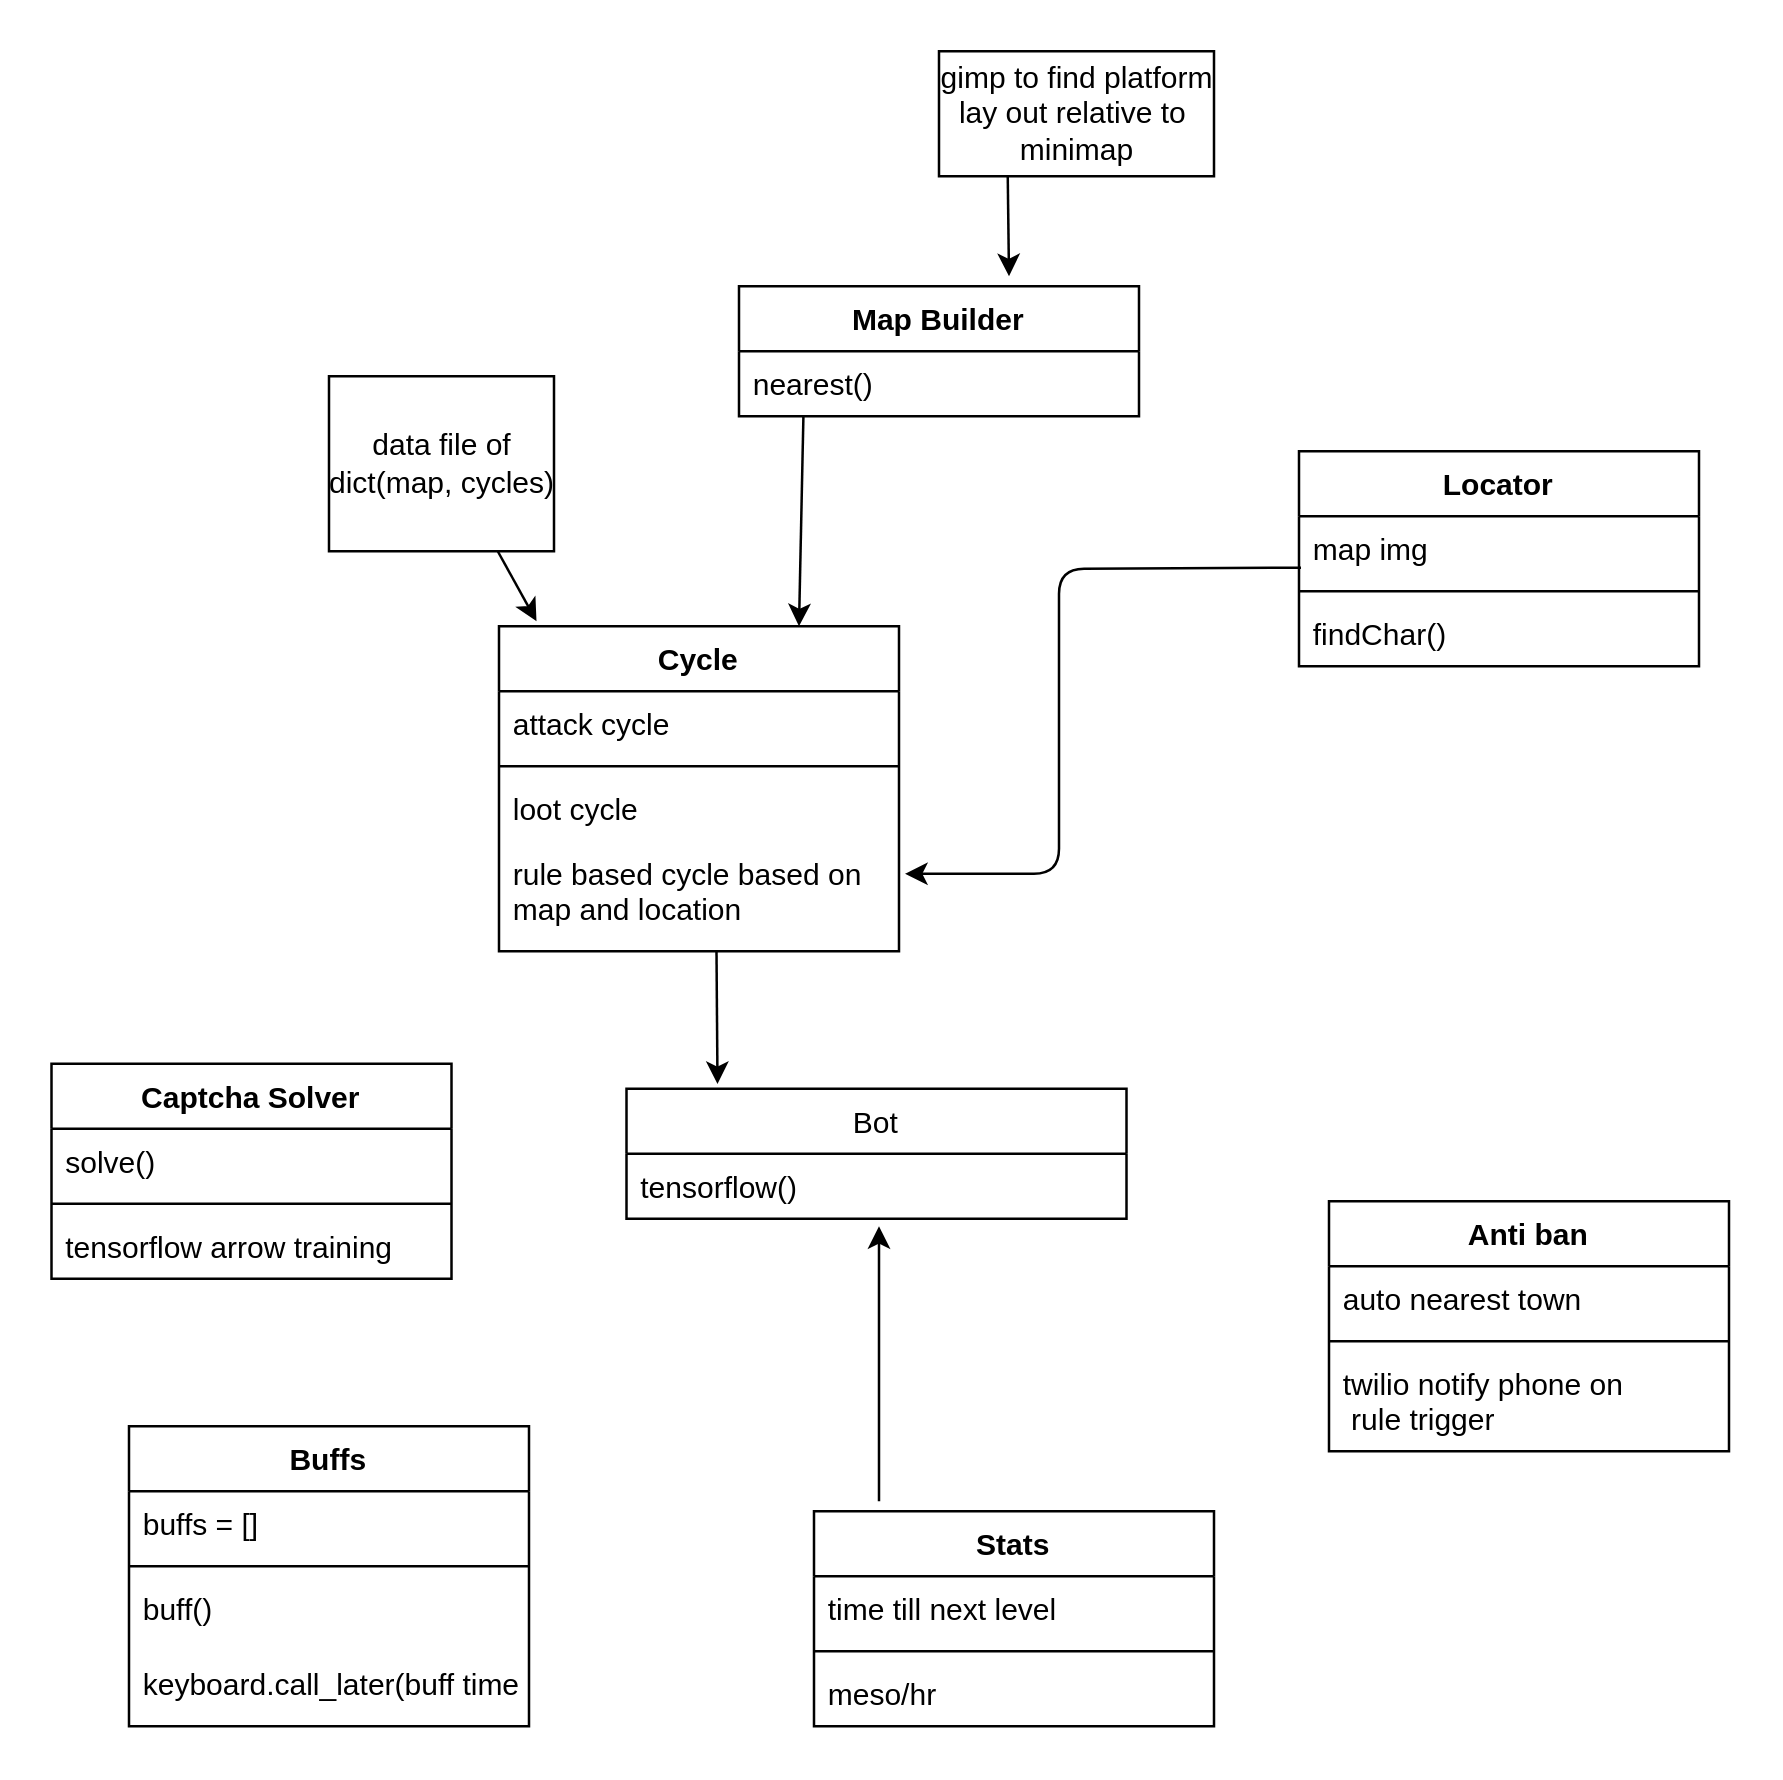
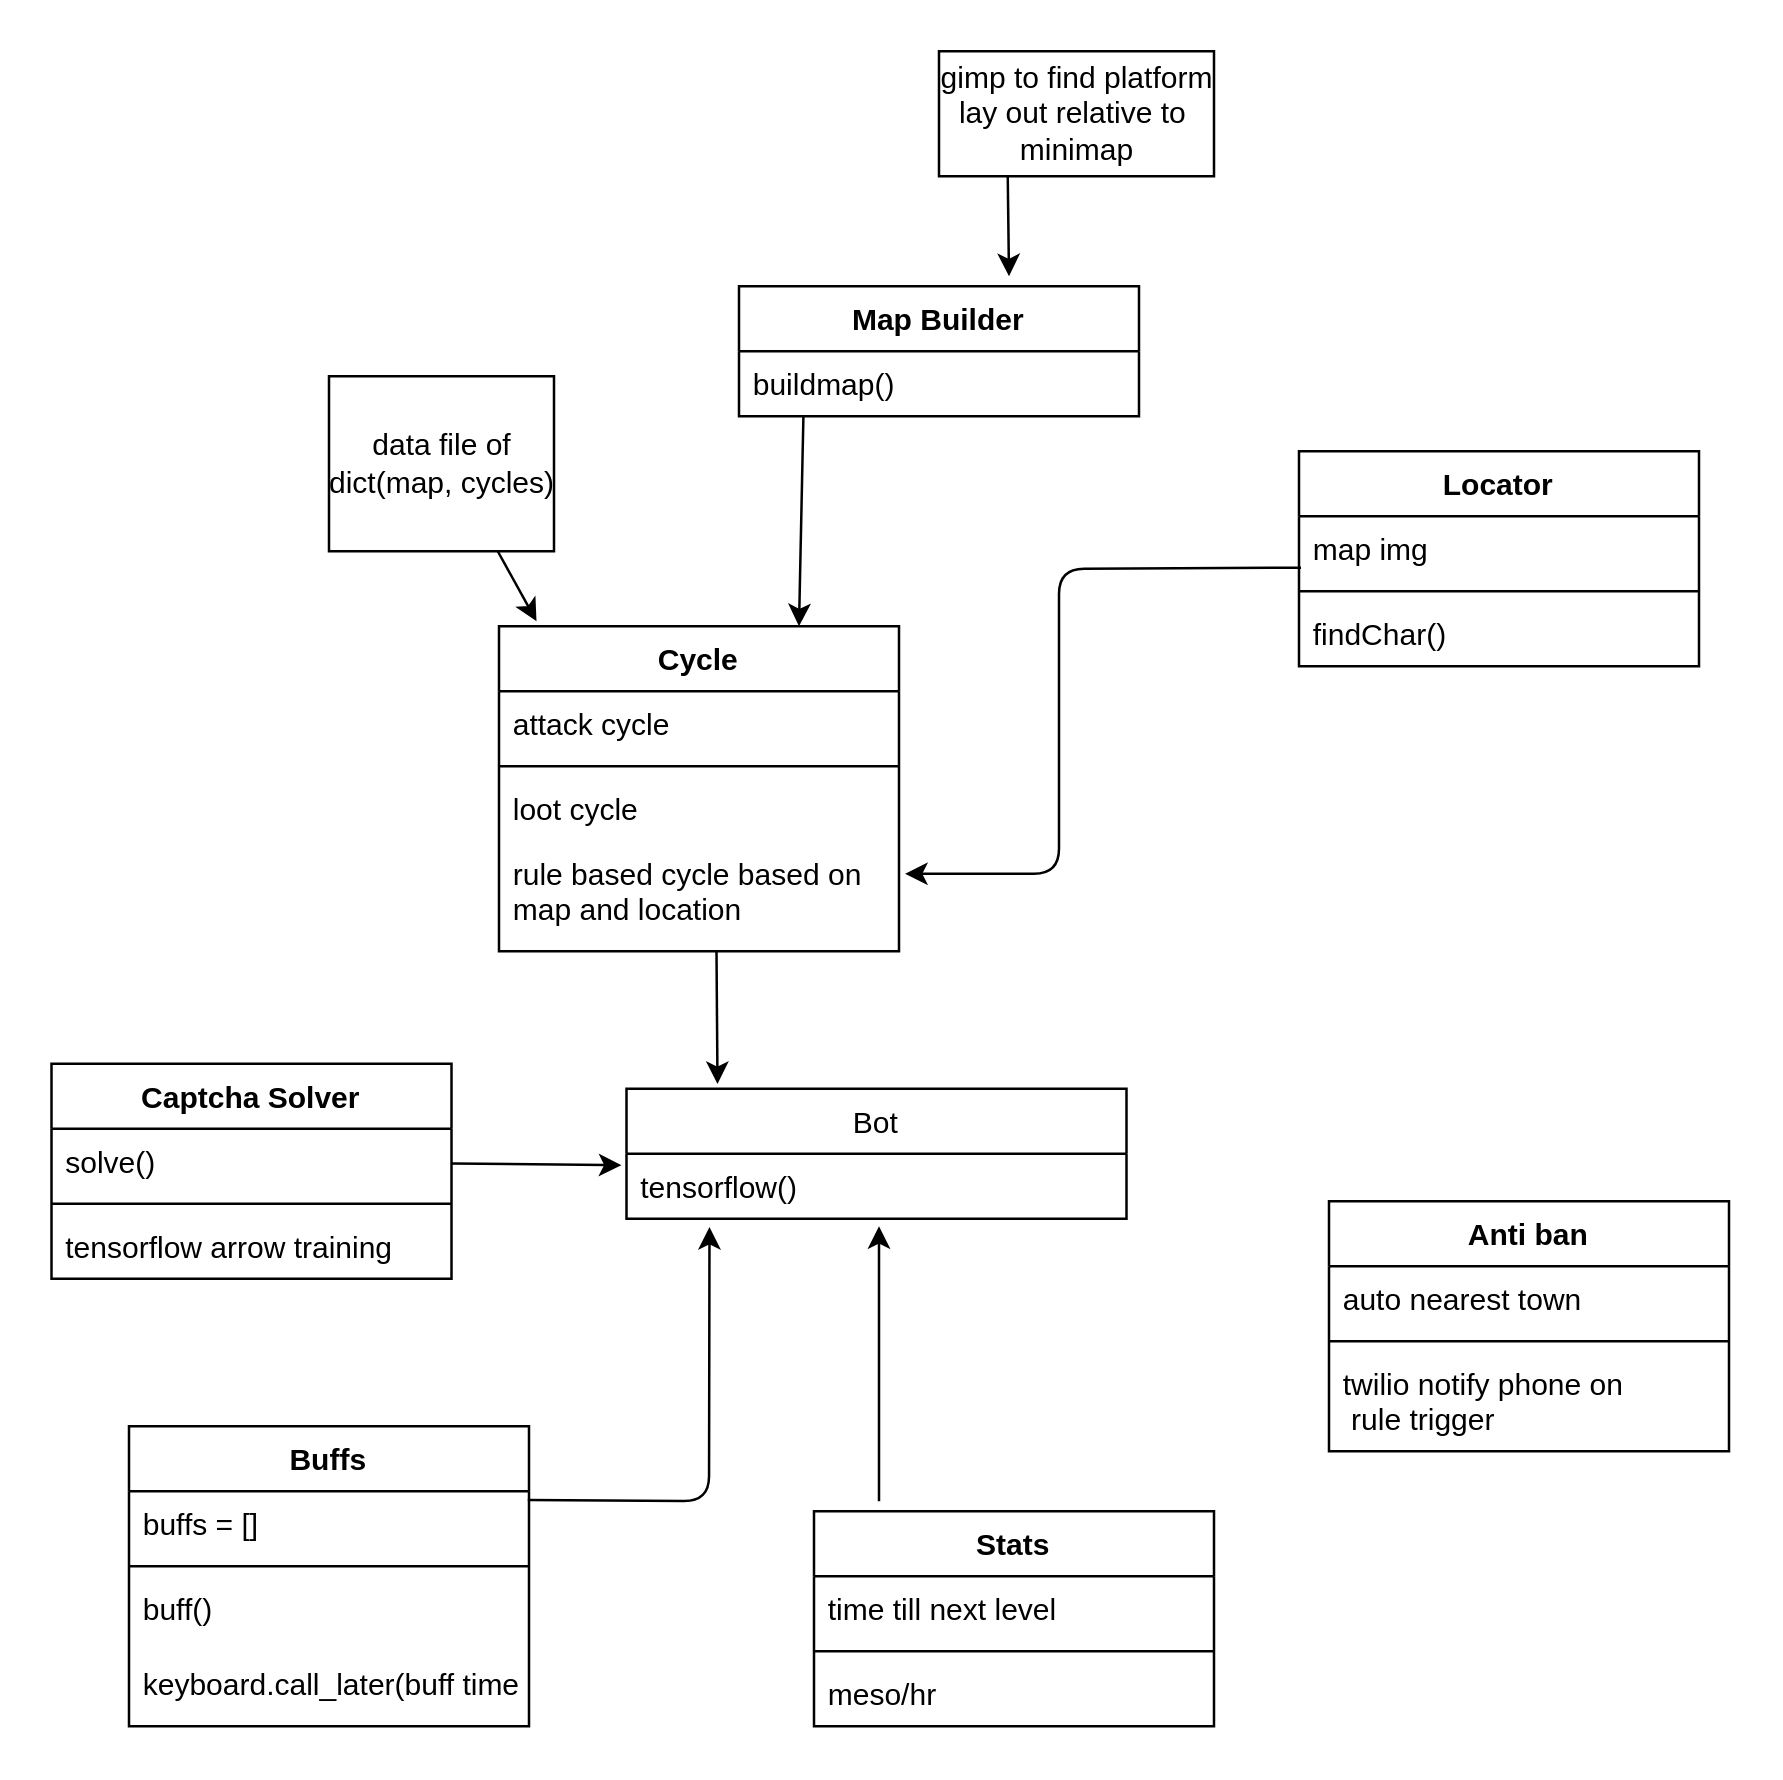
node "nearest()": label "nearest()" -> "buildmap()"
edge "solve()" -> "tensorflow()": added
edge "buffs = []" -> "tensorflow()": added
